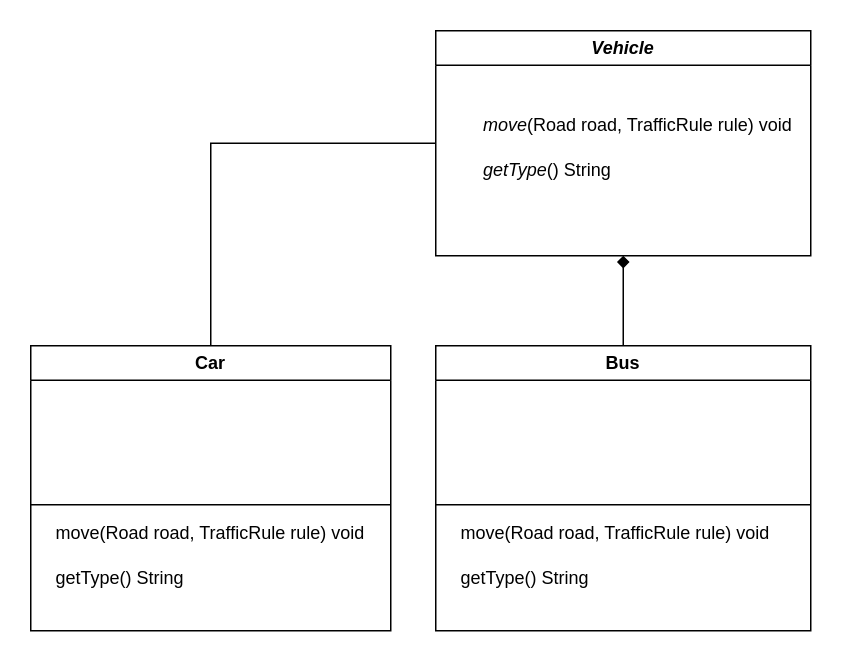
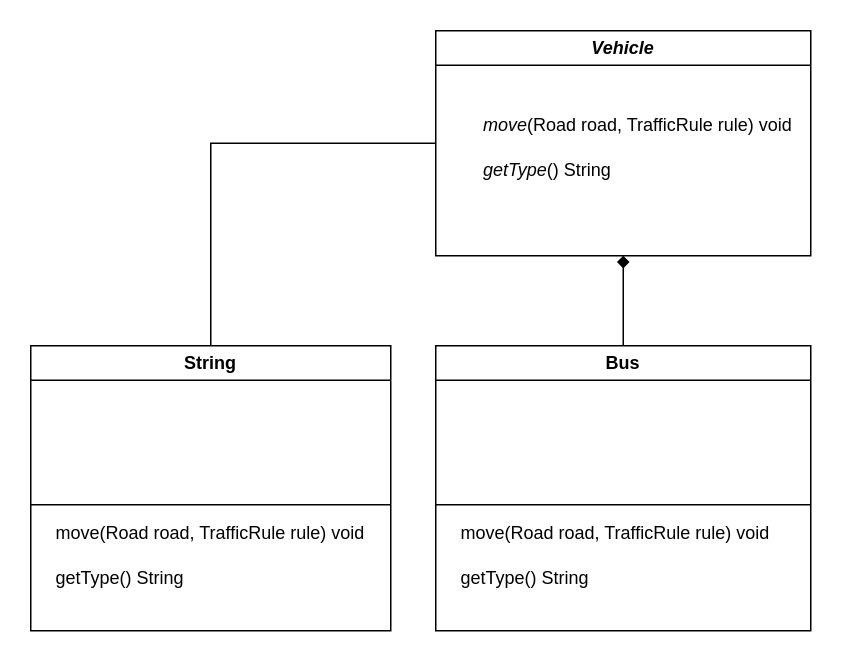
node "Car": label "Car" -> "String"
